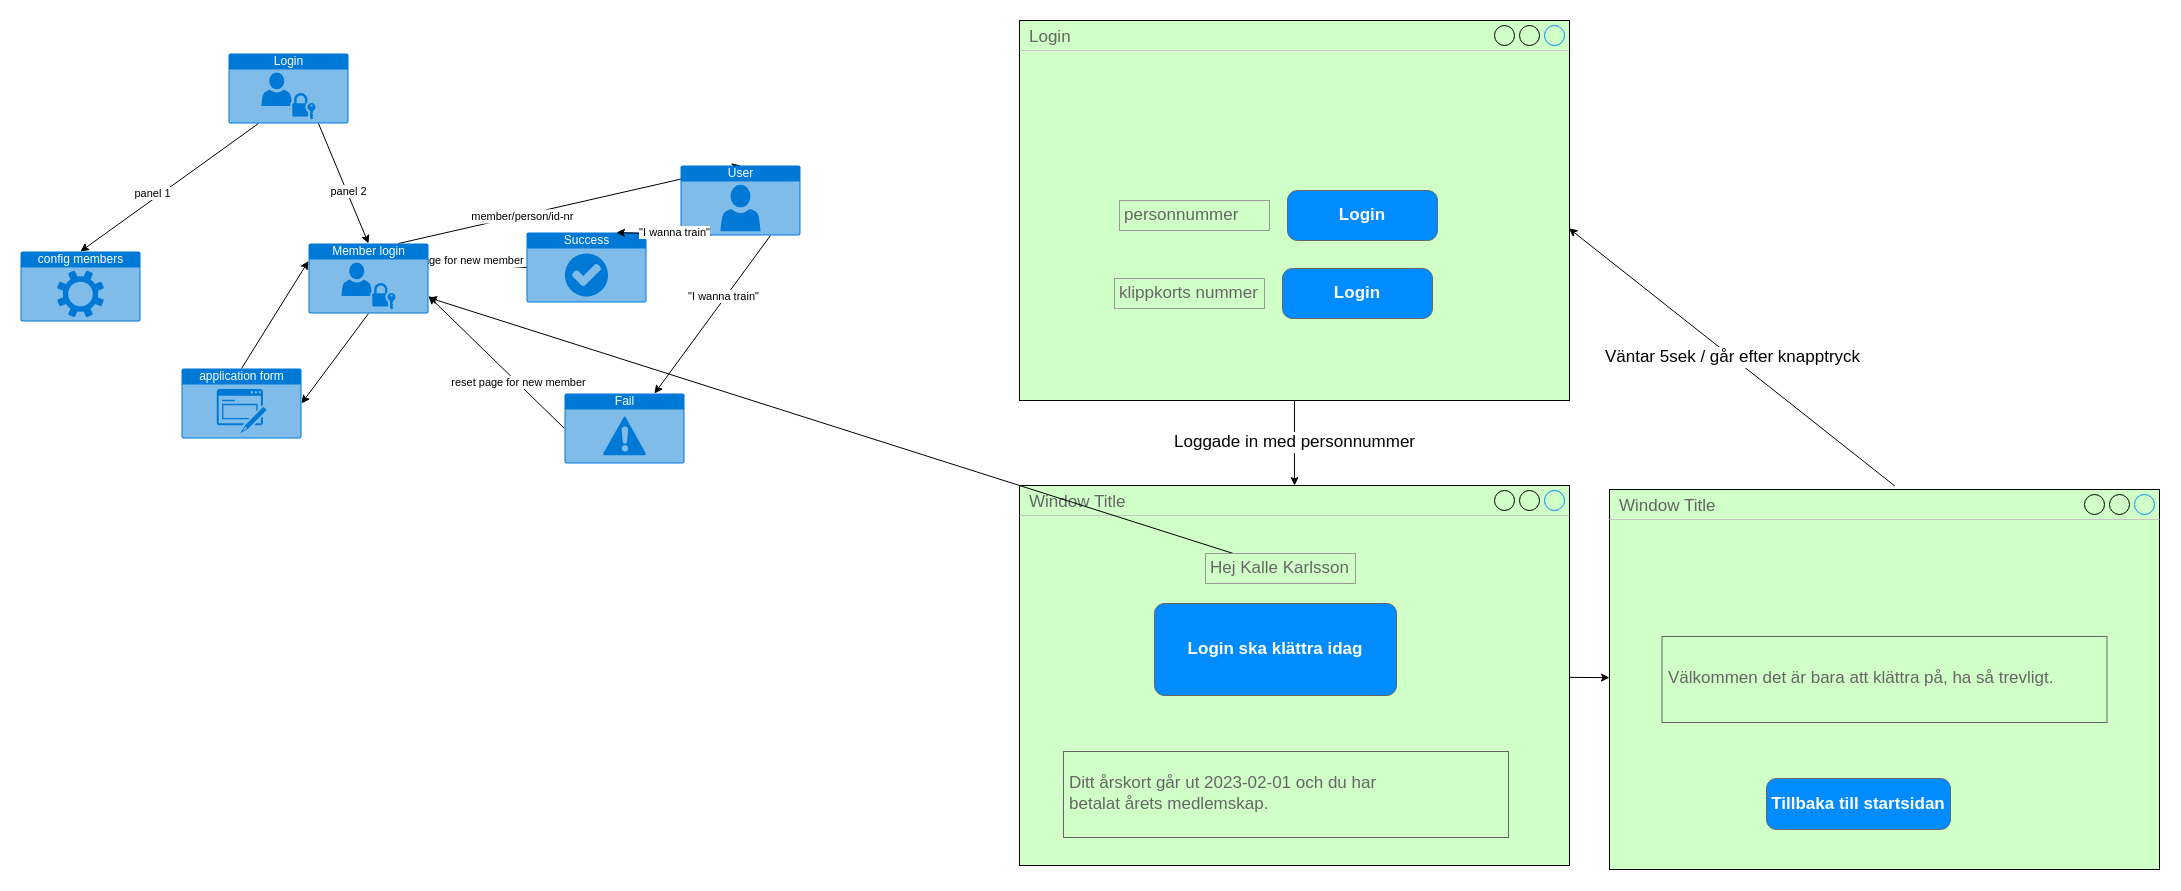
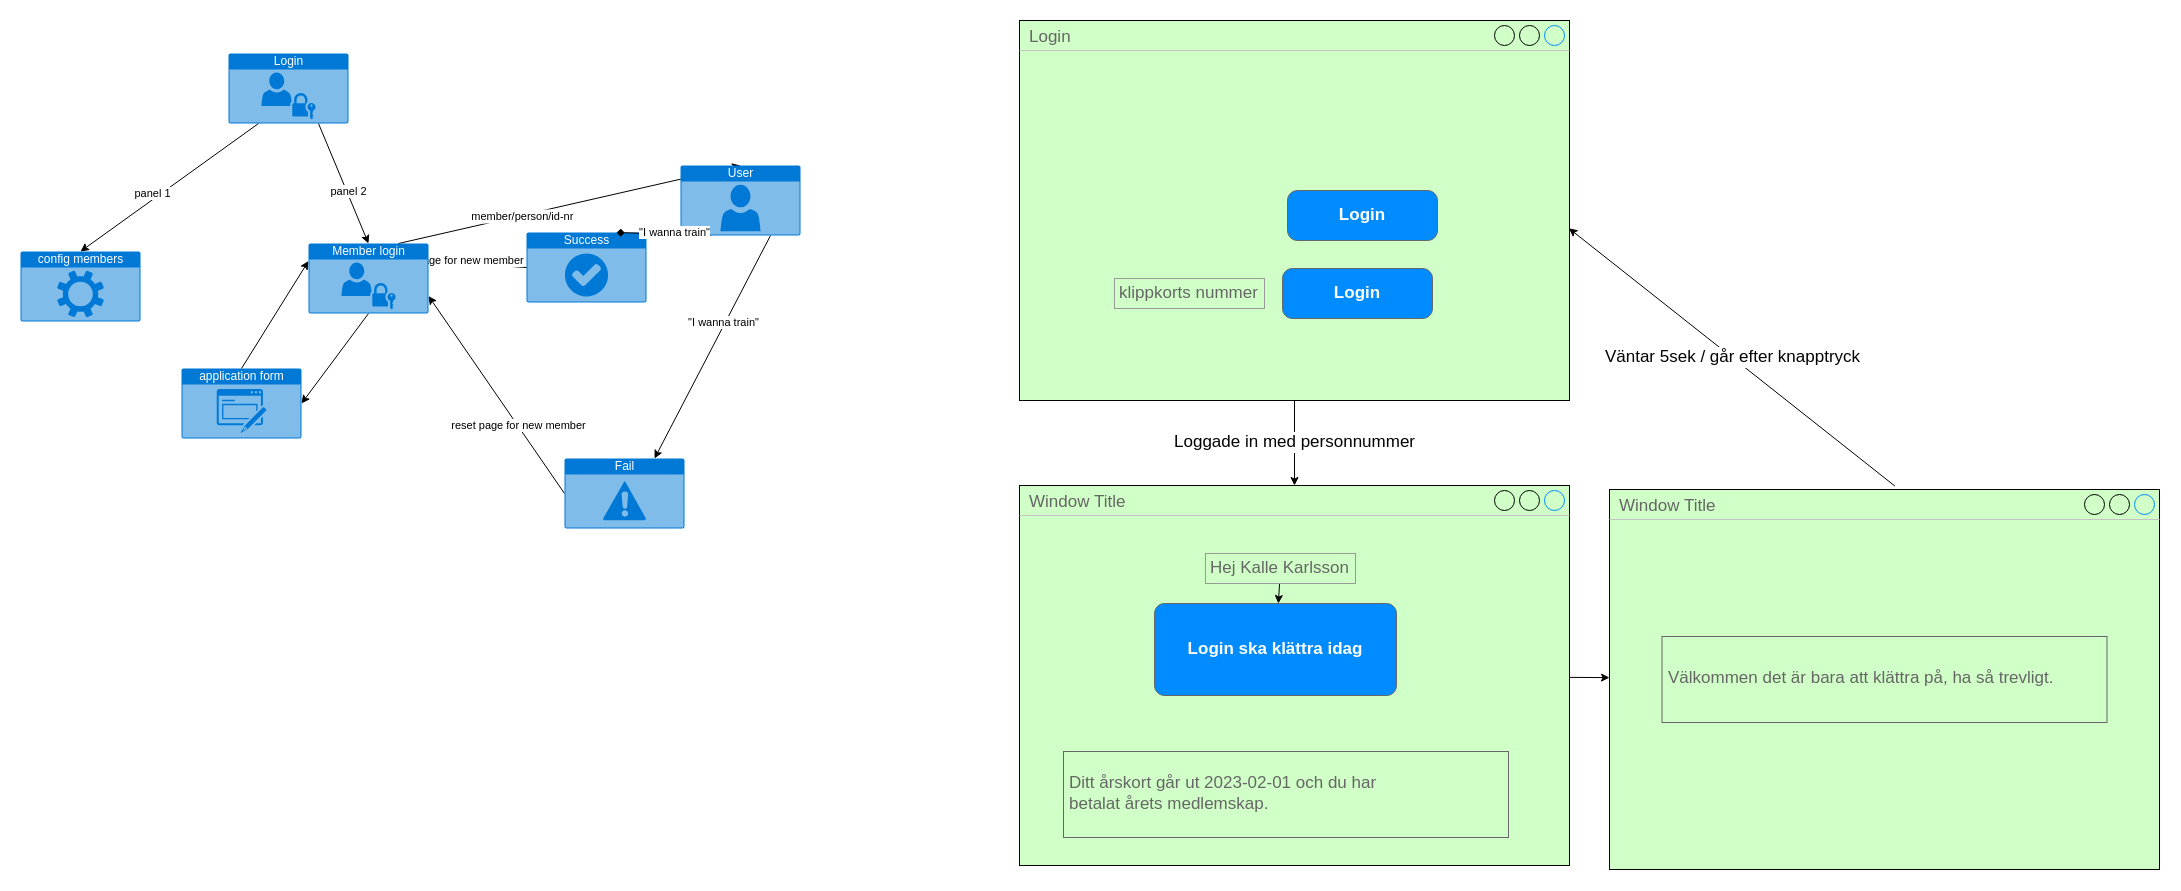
node "personnummer": removed
edge "User" -> "Success": arrowhead classic -> diamond
edge "Hej Kalle Karlsson" -> "Member login": now "Hej Kalle Karlsson" -> "Login ska klättra idag"
node "Fail": moved (625, 429) -> (625, 494)
node "Tillbaka till startsidan": removed
